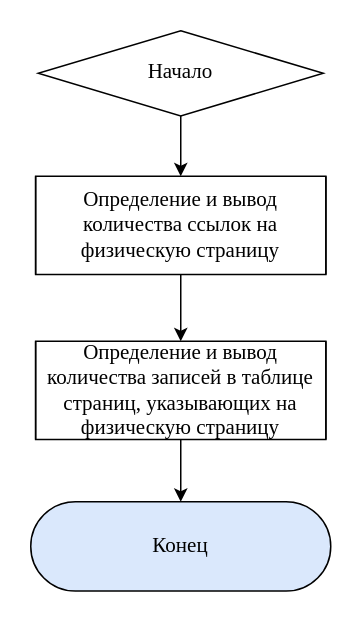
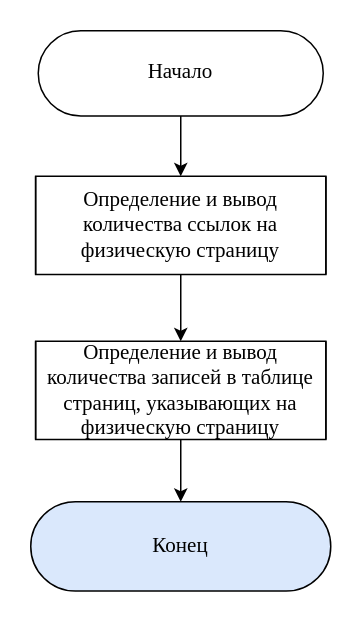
node "Начало": shape diamond -> rounded rectangle
